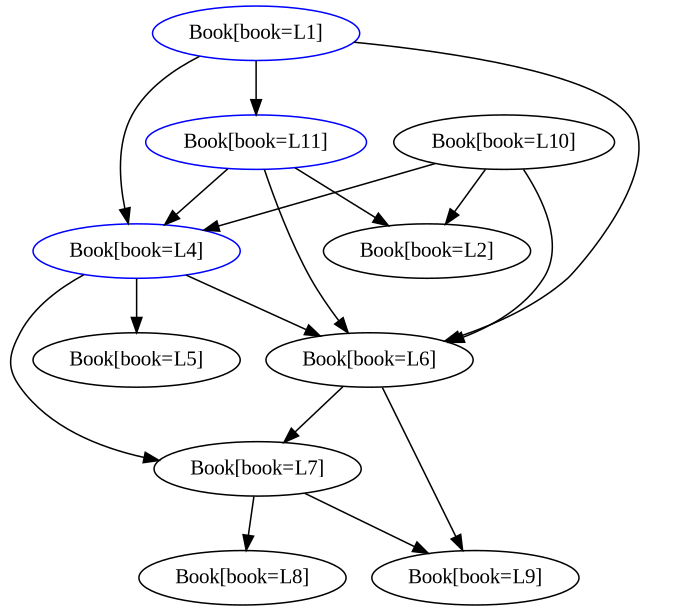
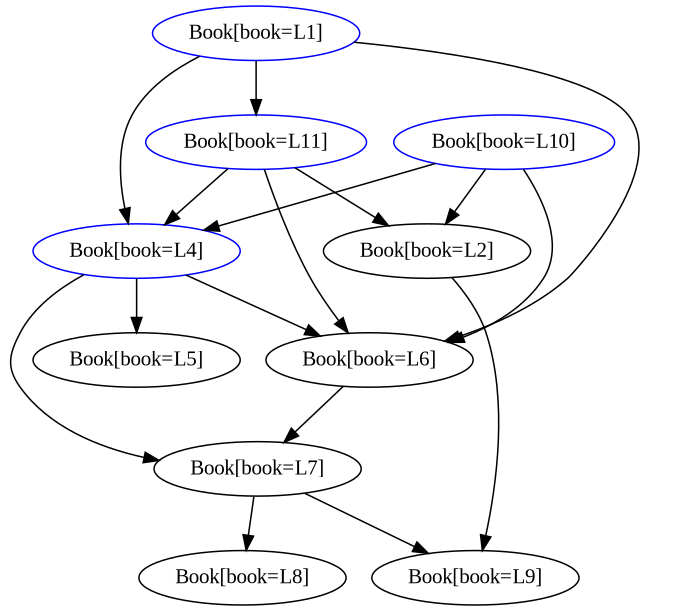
node "Book[book=L10]": color black -> blue
edge "Book[book=L6]" -> "Book[book=L9]": now "Book[book=L2]" -> "Book[book=L9]"
